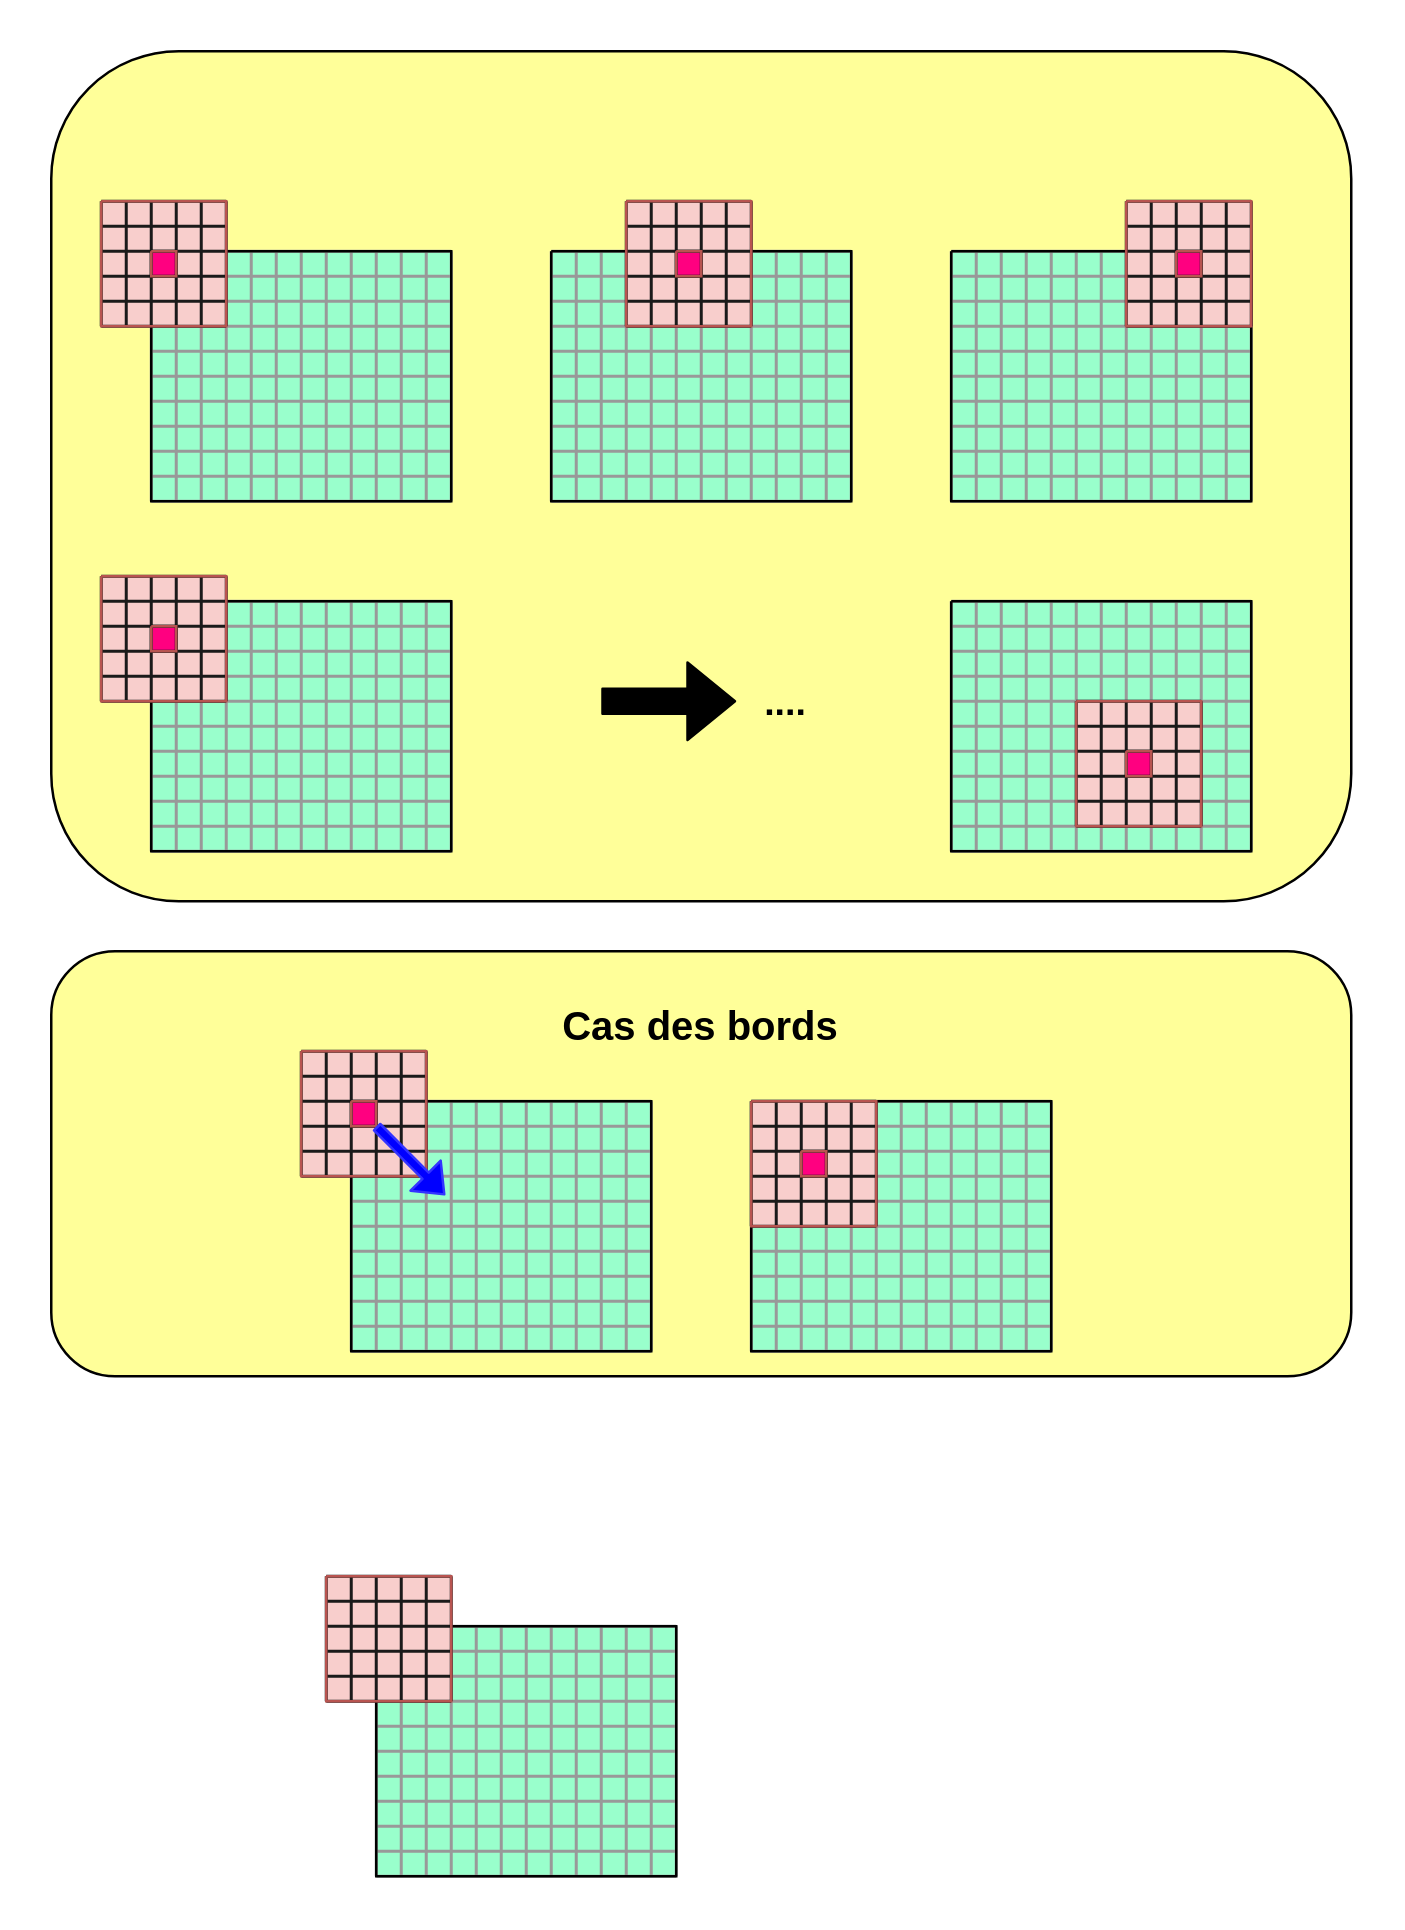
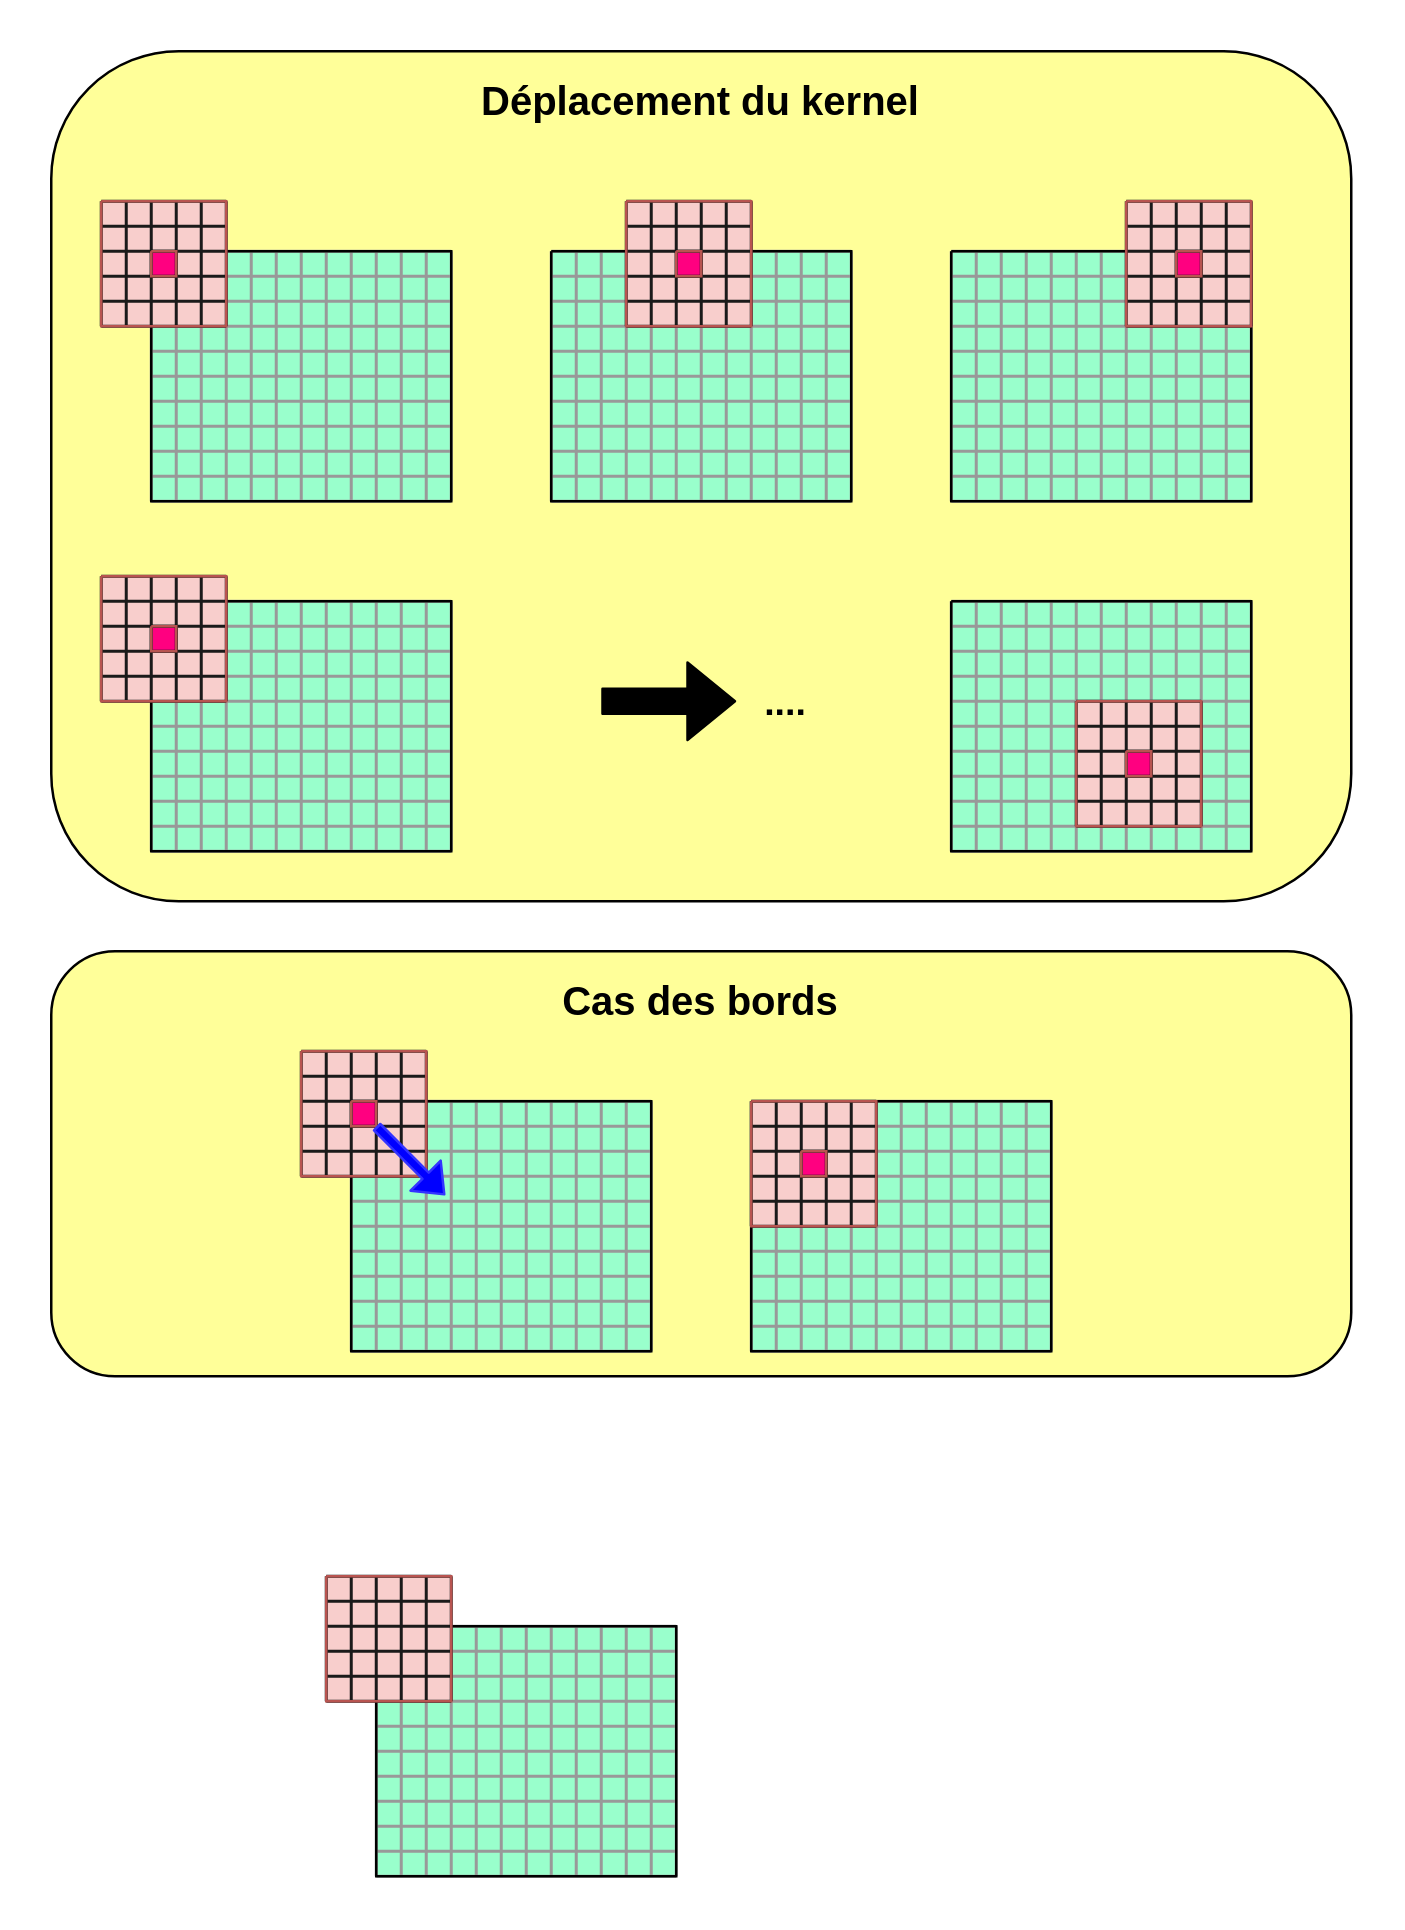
node "Déplacement du kernel": added
node "Cas des bords": moved (701, 1026) -> (701, 1001)
